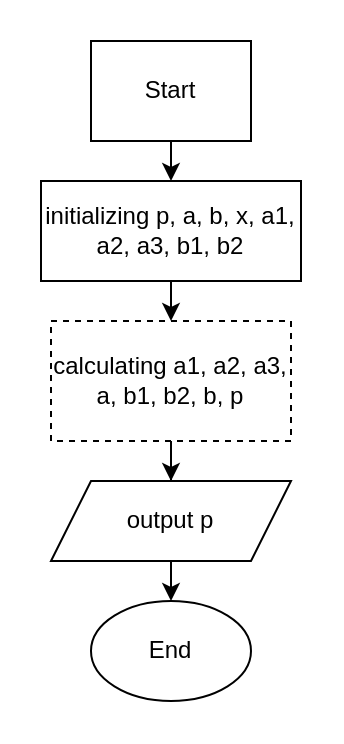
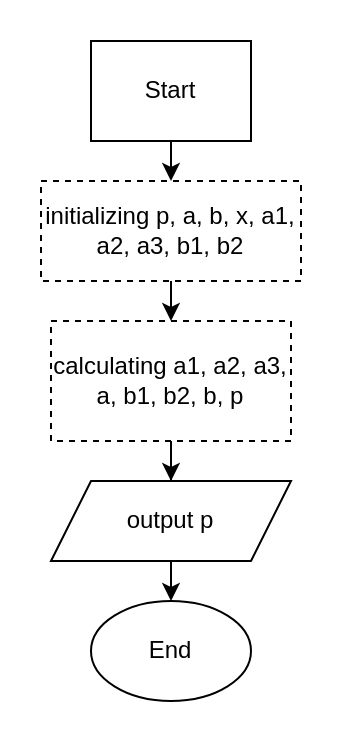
node "initializing p, a, b, x, a1, a2, a3, b1, b2": style solid -> dashed
